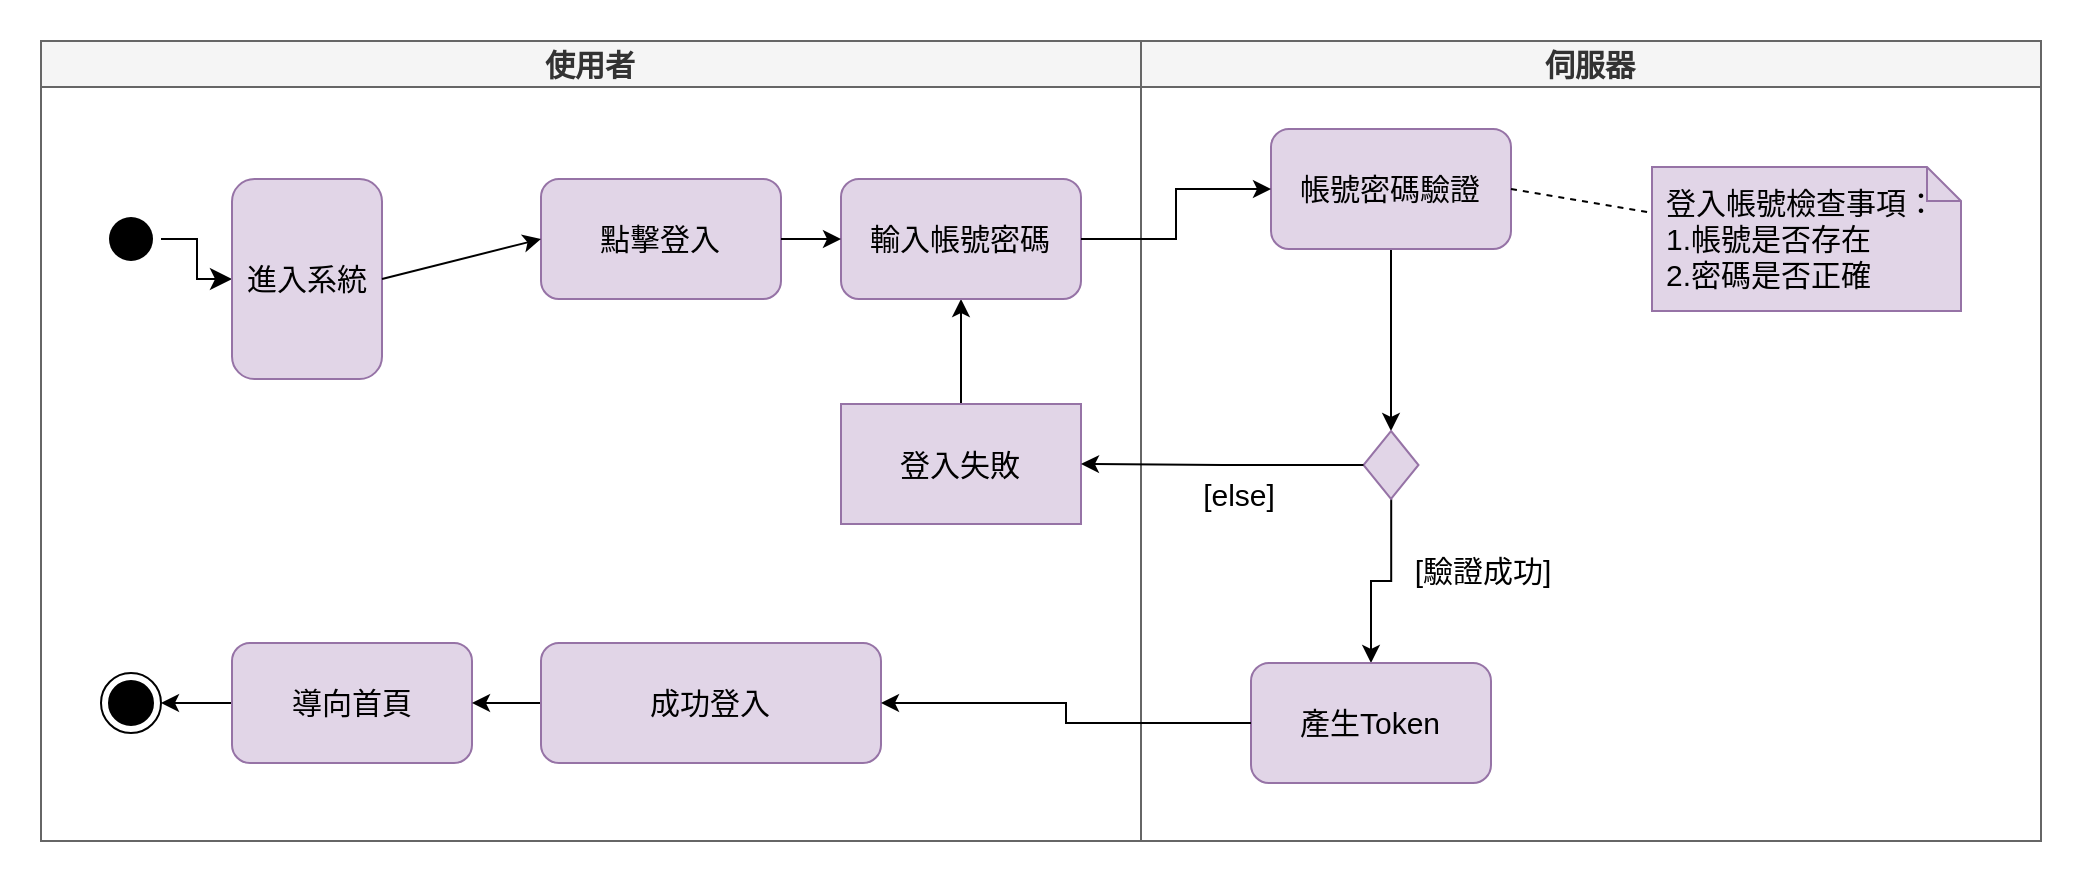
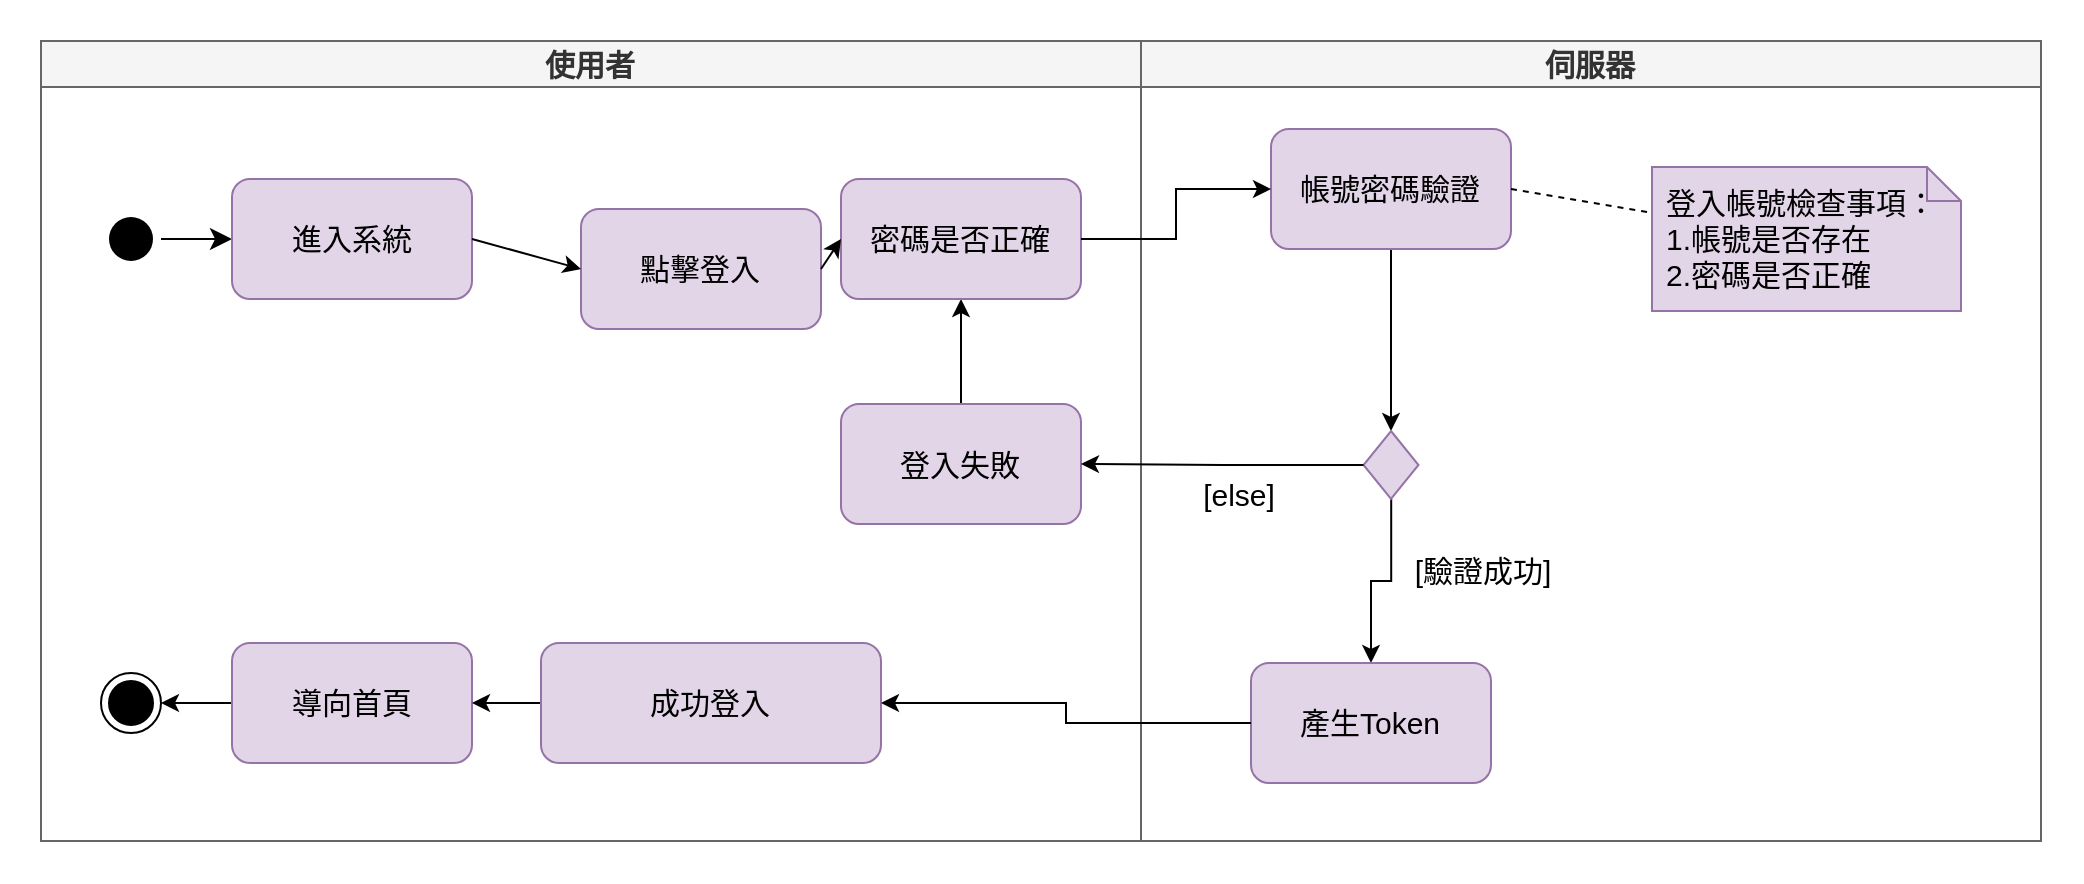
node "點擊登入": moved (661, 239) -> (701, 269)
node "輸入帳號密碼": label "輸入帳號密碼" -> "密碼是否正確"
node "進入系統": size 150x200 -> 240x120
node "登入失敗": shape rectangle -> rounded rectangle
